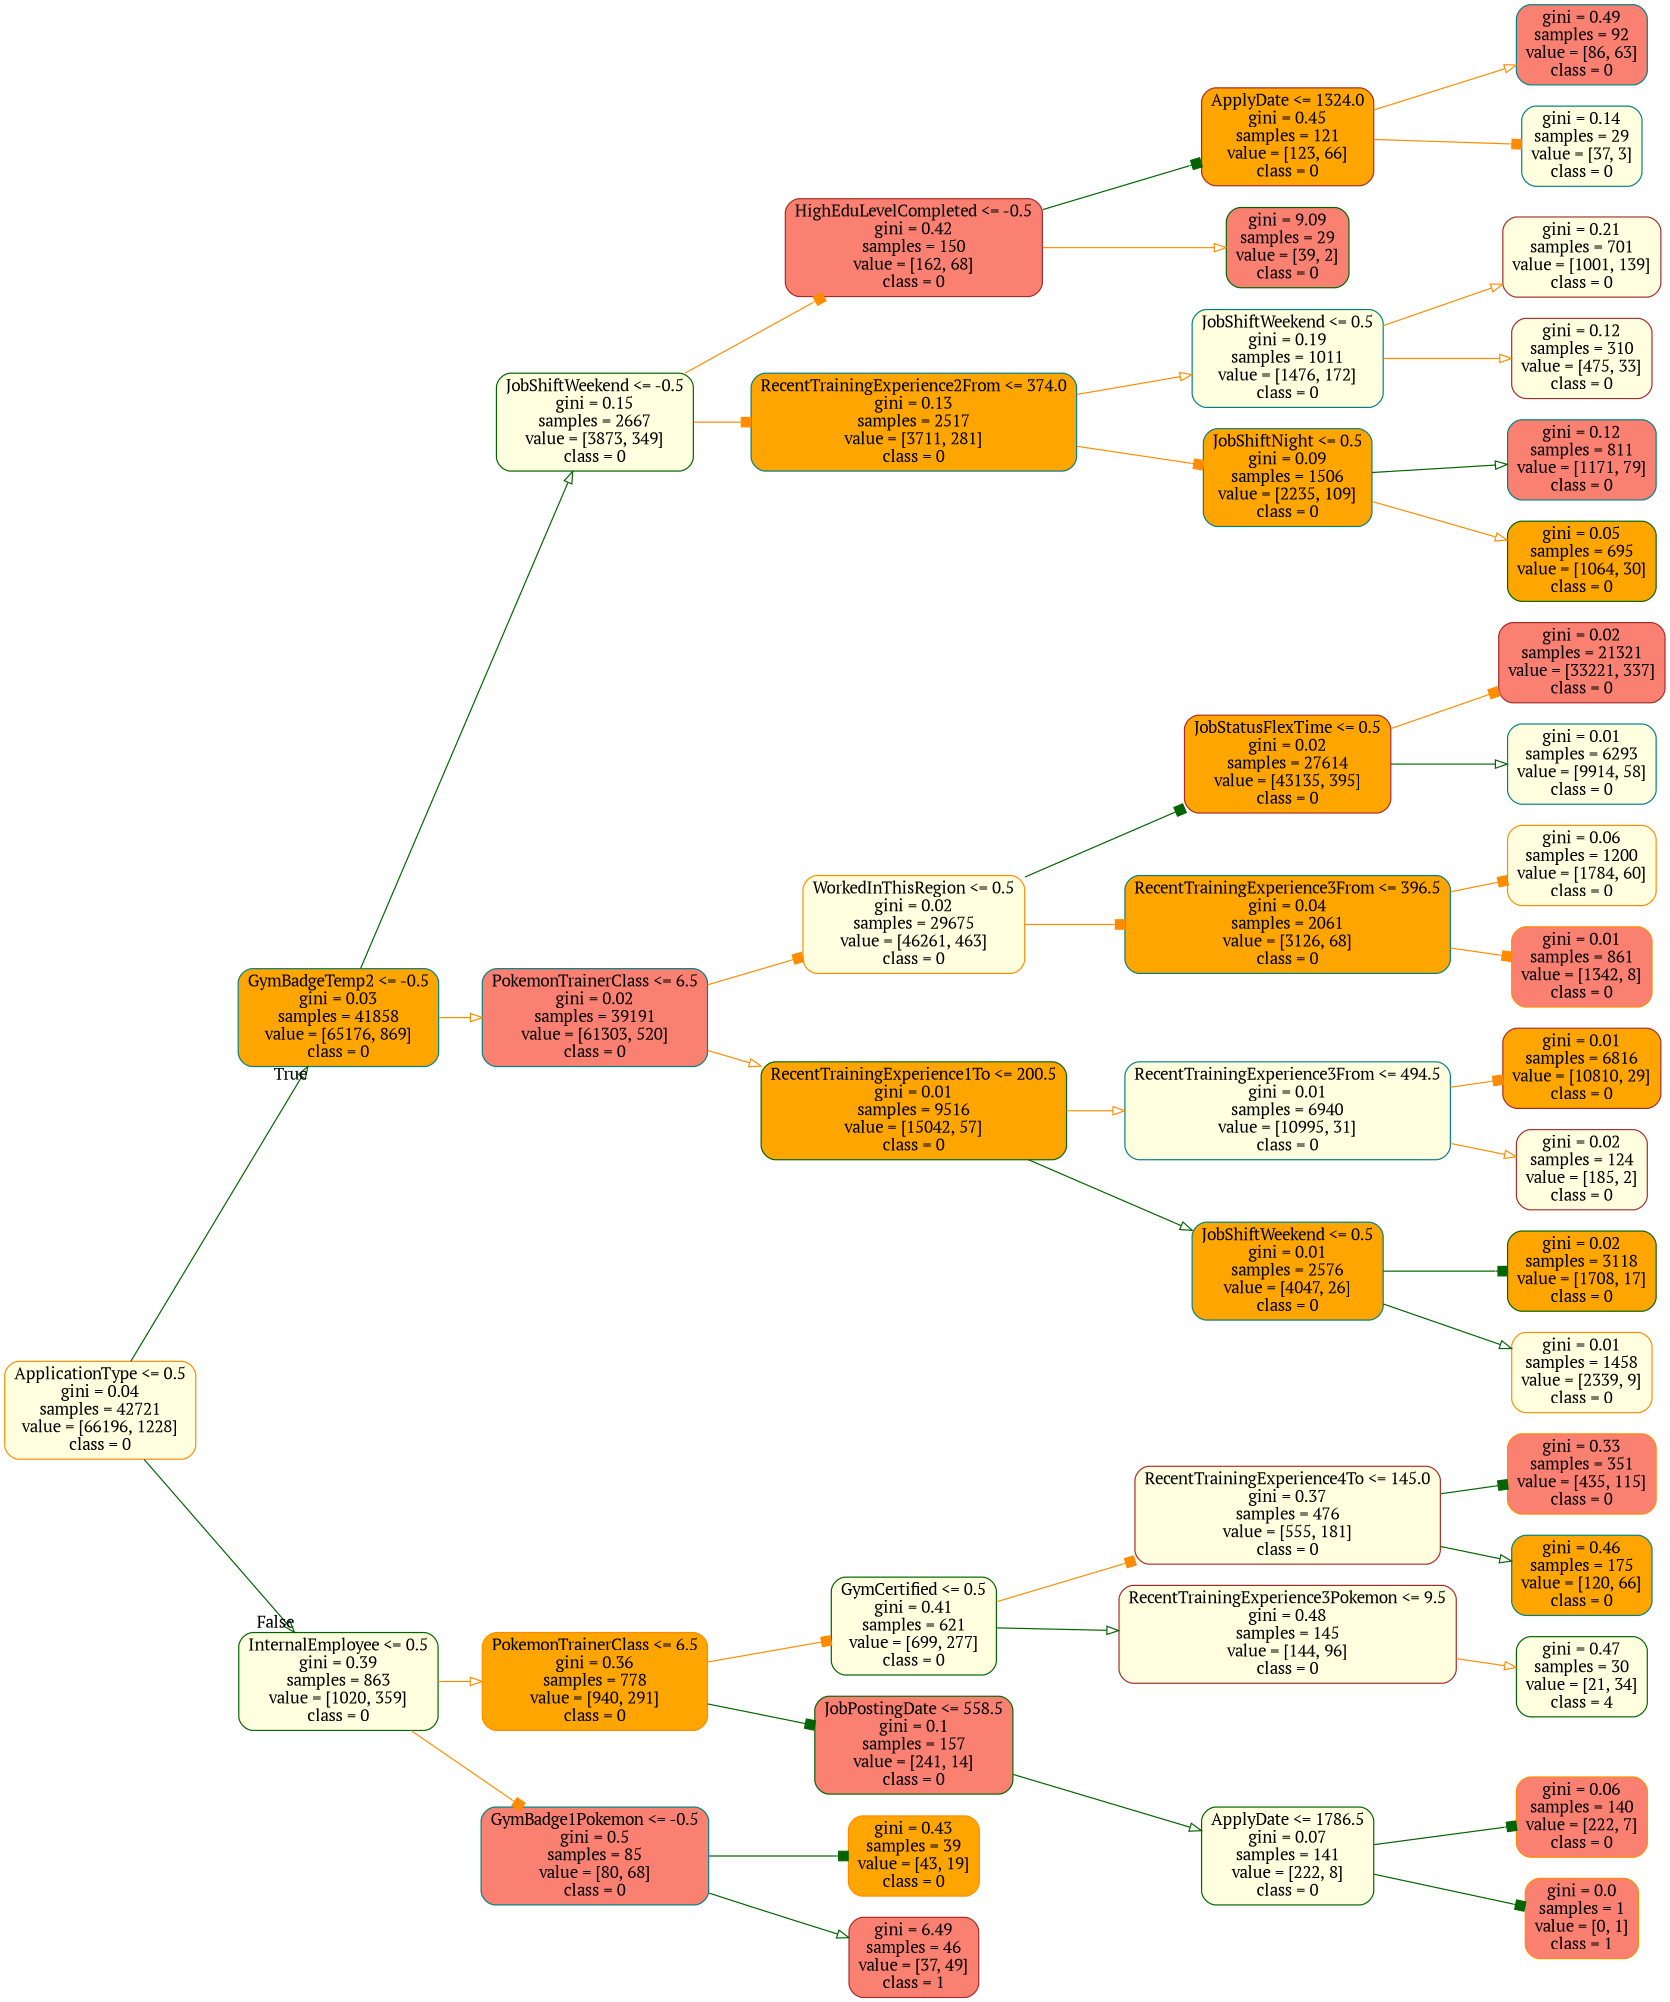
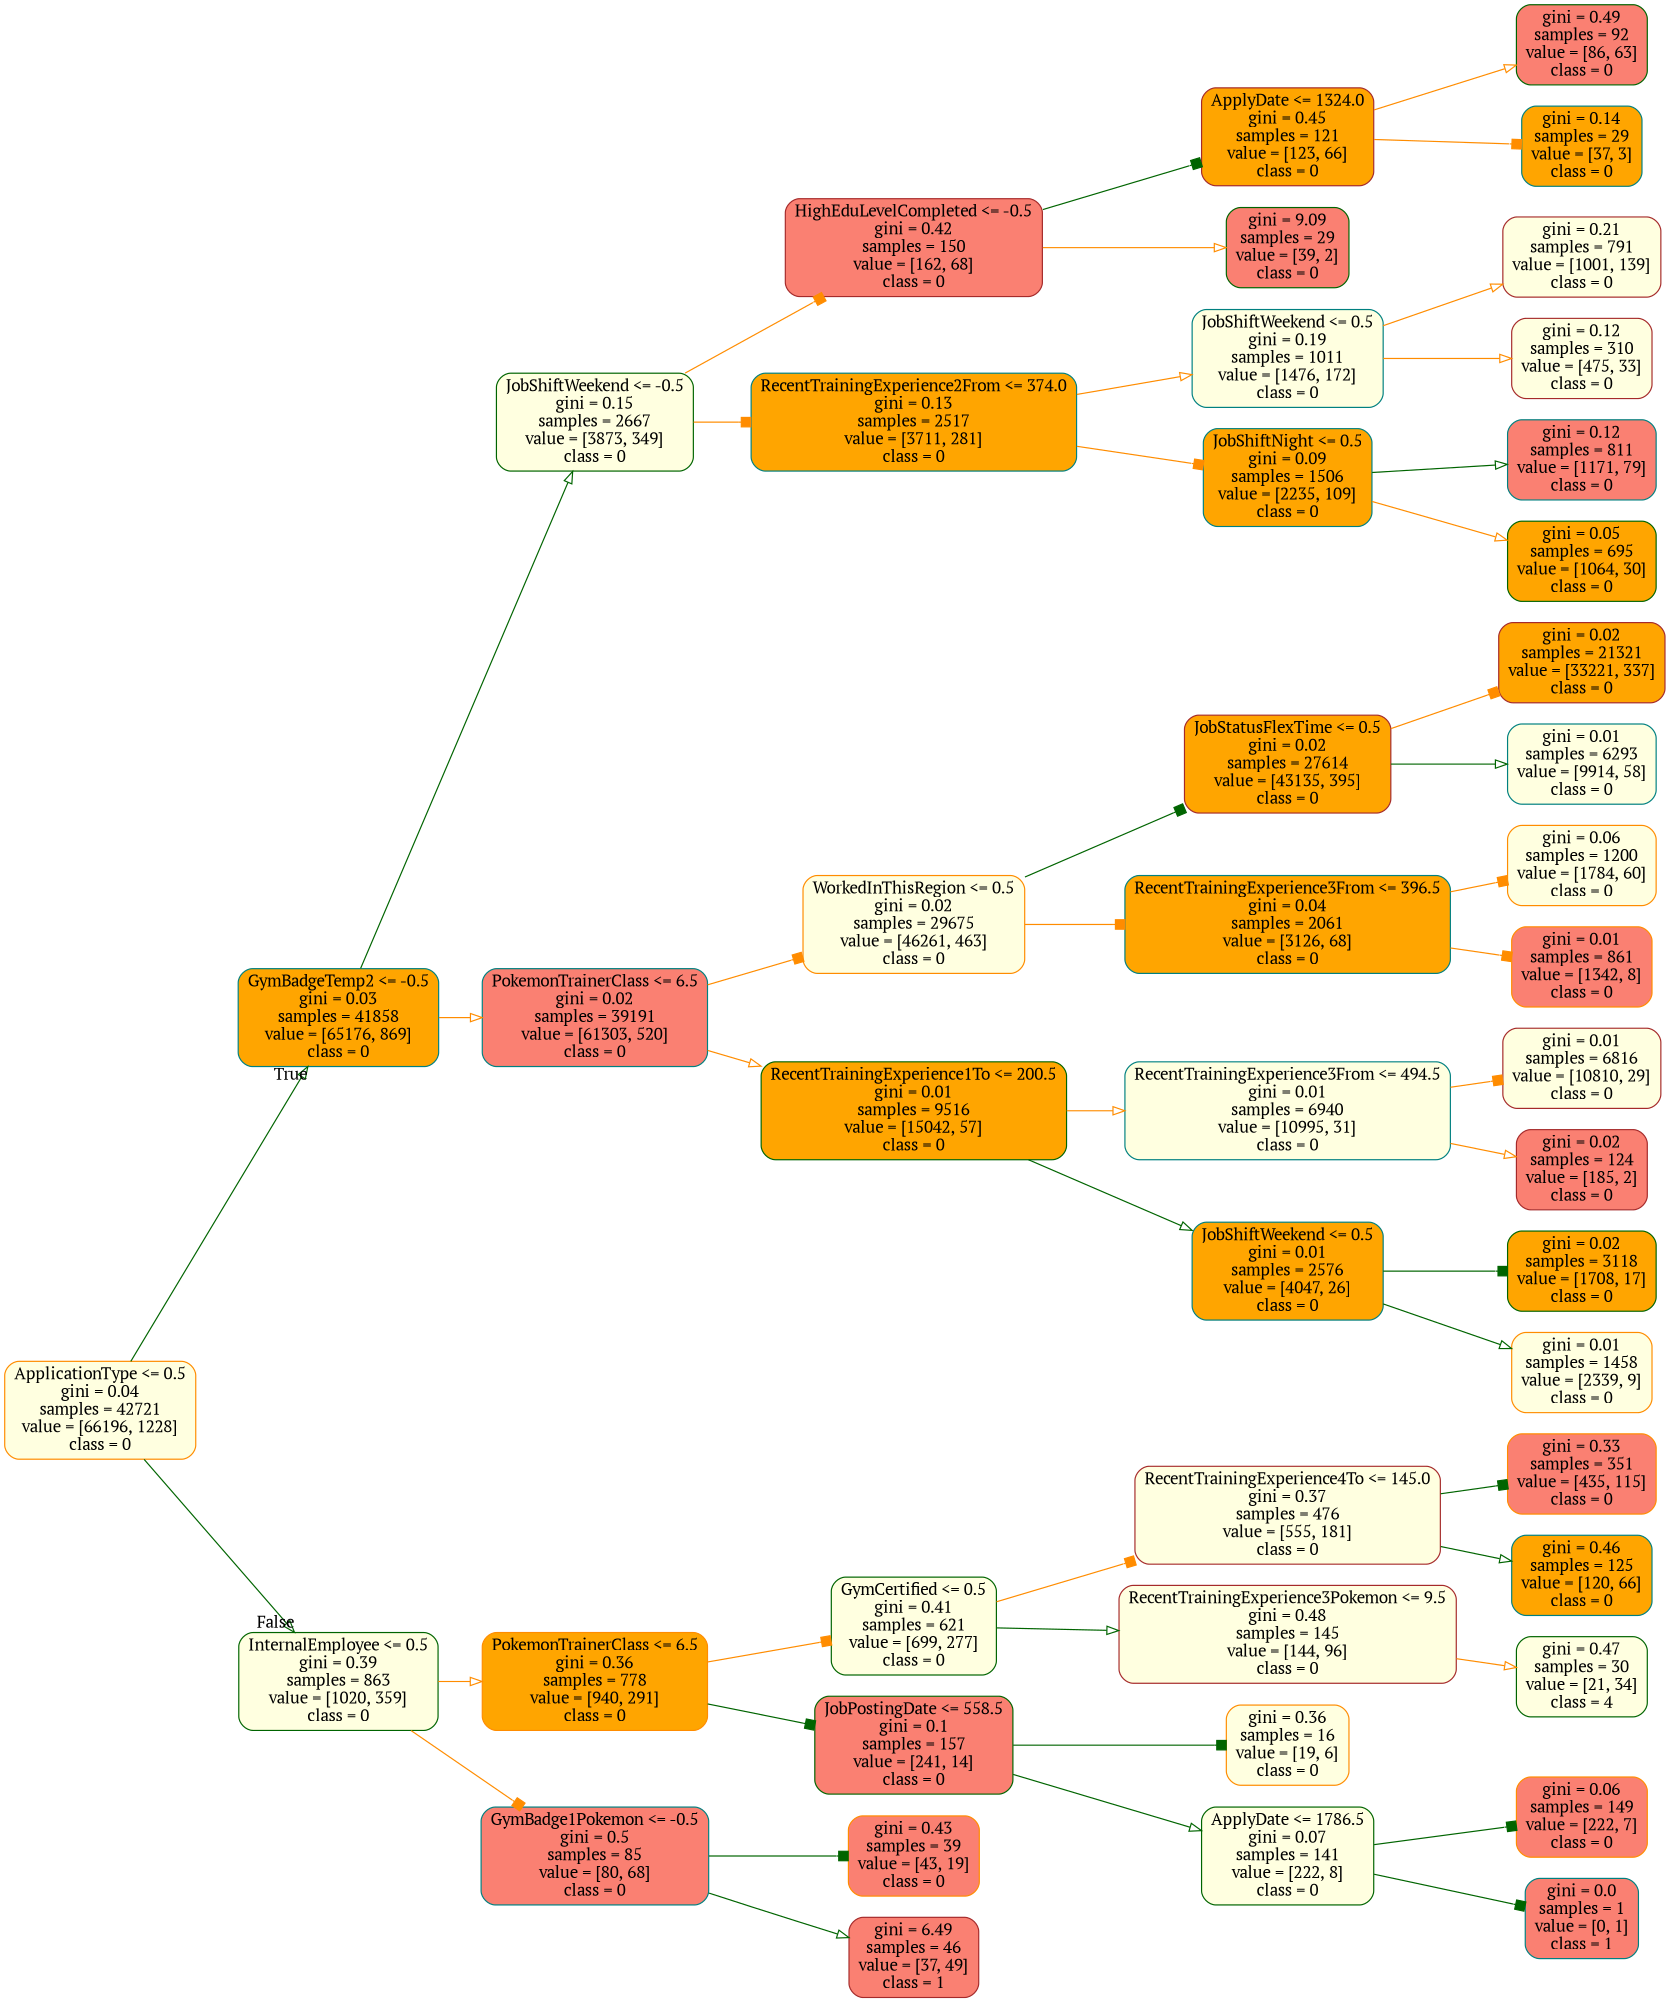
node "gini = 0.49 samples = 92 value = [86, 63] class = 0": color teal -> darkgreen
node "gini = 0.14 samples = 29 value = [37, 3] class = 0": fillcolor lightyellow -> orange
node "gini = 0.21 samples = 701 value = [1001, 139] class = 0": label "gini = 0.21 samples = 701 value = [1001, 139] class = 0" -> "gini = 0.21 samples = 791 value = [1001, 139] class = 0"
node "gini = 0.02 samples = 21321 value = [33221, 337] class = 0": fillcolor salmon -> orange
node "gini = 0.01 samples = 6816 value = [10810, 29] class = 0": fillcolor orange -> lightyellow
node "gini = 0.02 samples = 124 value = [185, 2] class = 0": fillcolor lightyellow -> salmon
node "gini = 0.46 samples = 175 value = [120, 66] class = 0": label "gini = 0.46 samples = 175 value = [120, 66] class = 0" -> "gini = 0.46 samples = 125 value = [120, 66] class = 0"
node "gini = 0.36 samples = 16 value = [19, 6] class = 0": added
node "gini = 0.06 samples = 140 value = [222, 7] class = 0": label "gini = 0.06 samples = 140 value = [222, 7] class = 0" -> "gini = 0.06 samples = 149 value = [222, 7] class = 0"
node "gini = 0.43 samples = 39 value = [43, 19] class = 0": fillcolor orange -> salmon
node "gini = 0.0 samples = 1 value = [0, 1] class = 1": color darkorange -> teal
